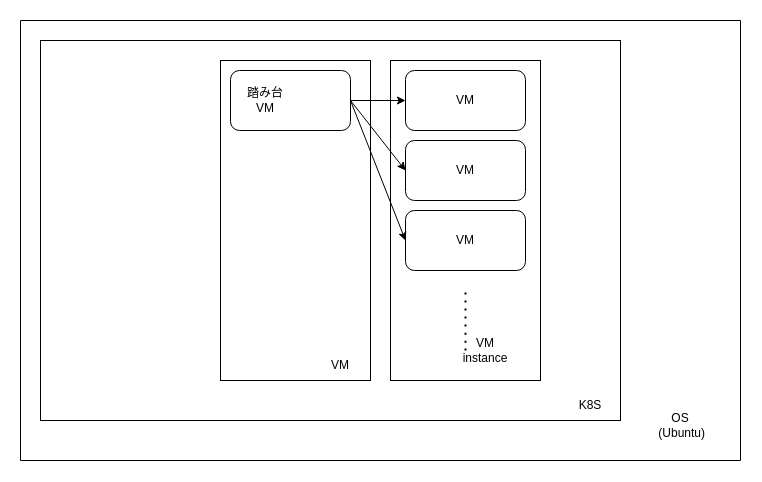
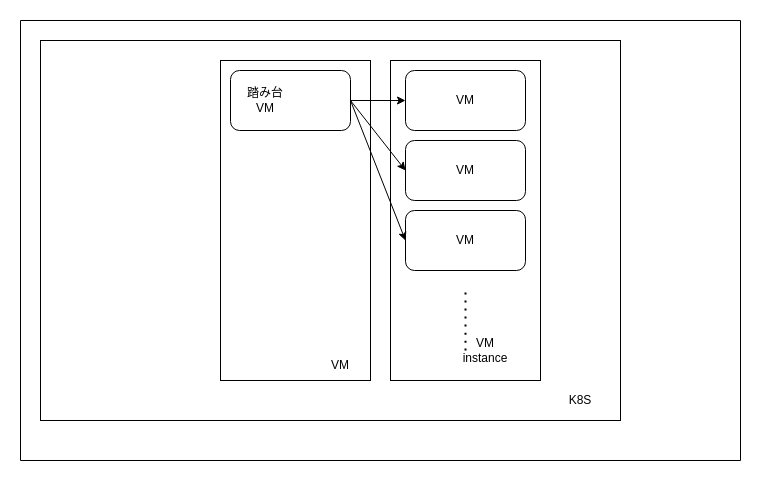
node "K8S": moved (591, 406) -> (581, 401)
node "OS (Ubuntu)": removed
